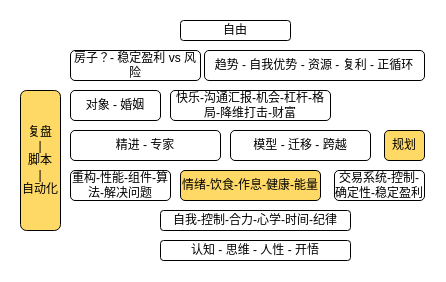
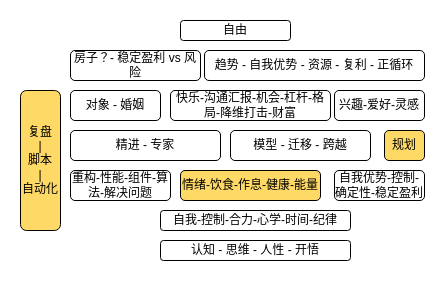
node "兴趣-爱好-灵感": added
node "交易系统-控制-确定性-稳定盈利": label "交易系统-控制-确定性-稳定盈利" -> "自我优势-控制-确定性-稳定盈利"
